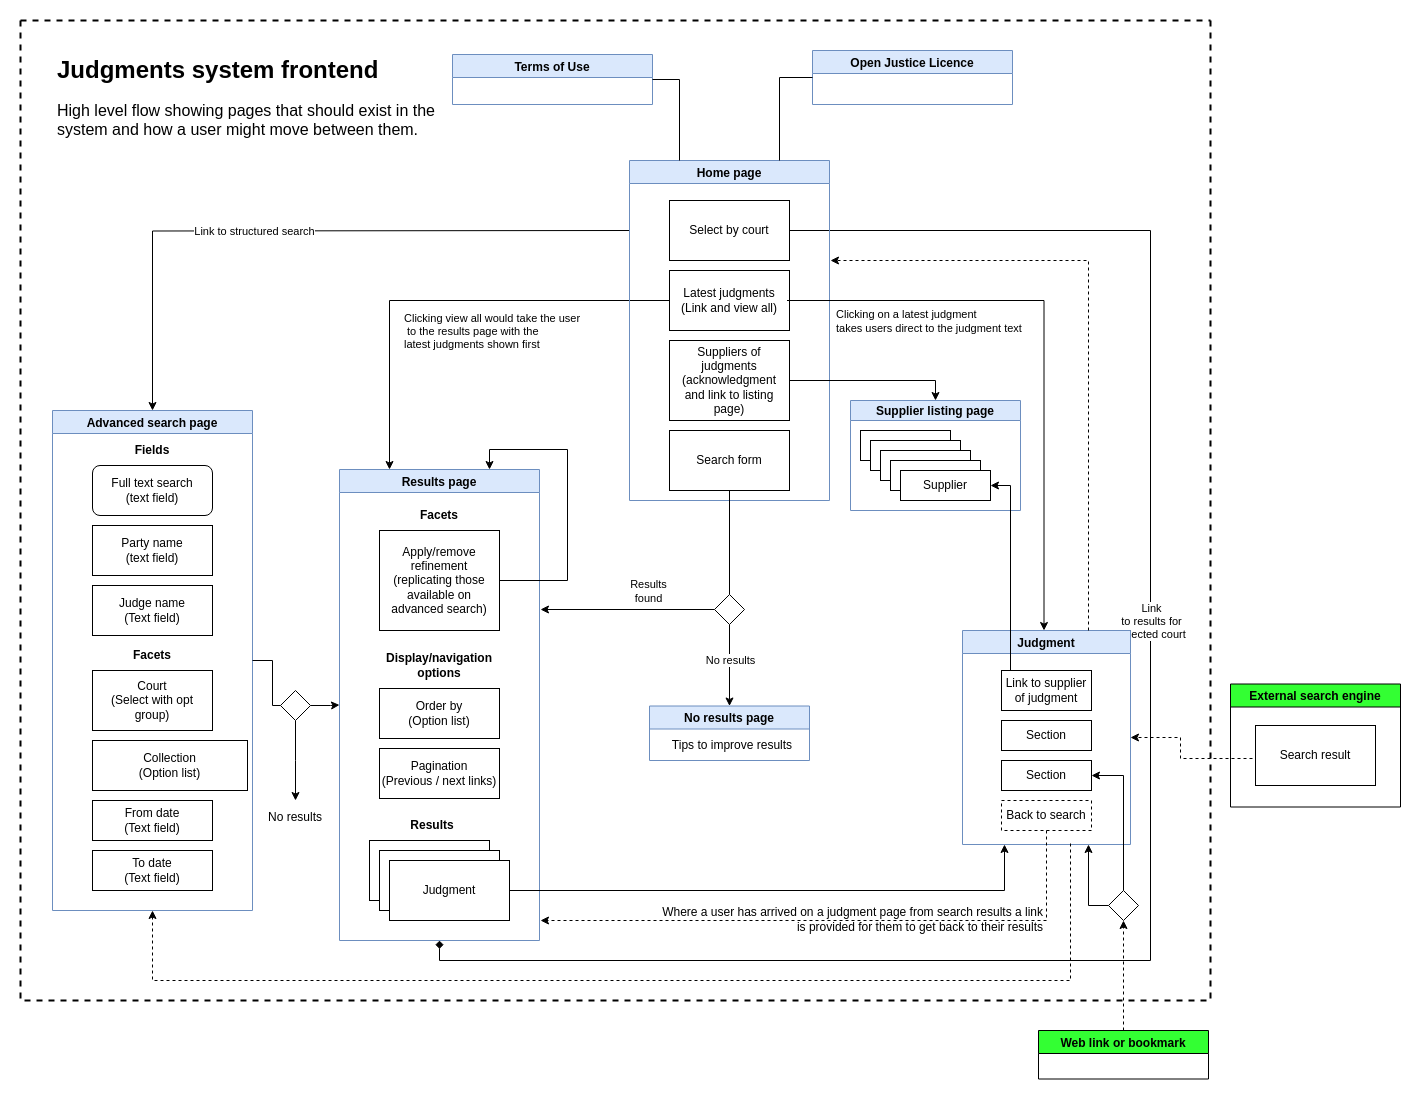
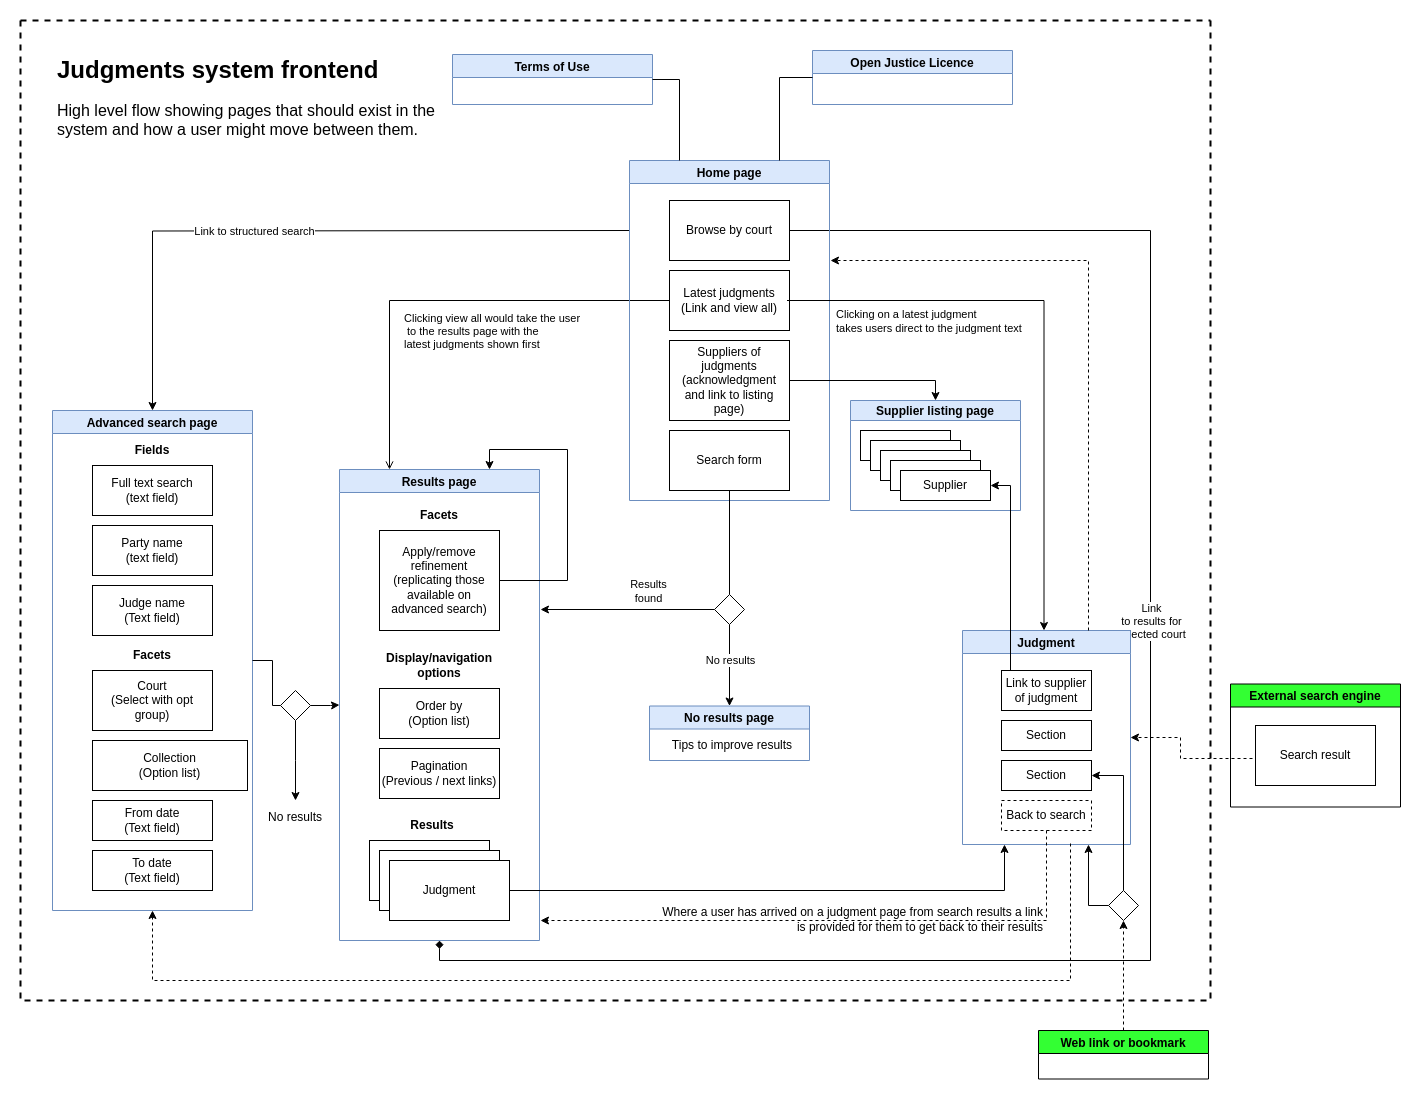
node "Select by court": label "Select by court" -> "Browse by court"
edge "Latest judgments (Link and view all)" -> "Results page": arrowhead classic -> open
node "Full text search (text field)": shape rounded rectangle -> rectangle
